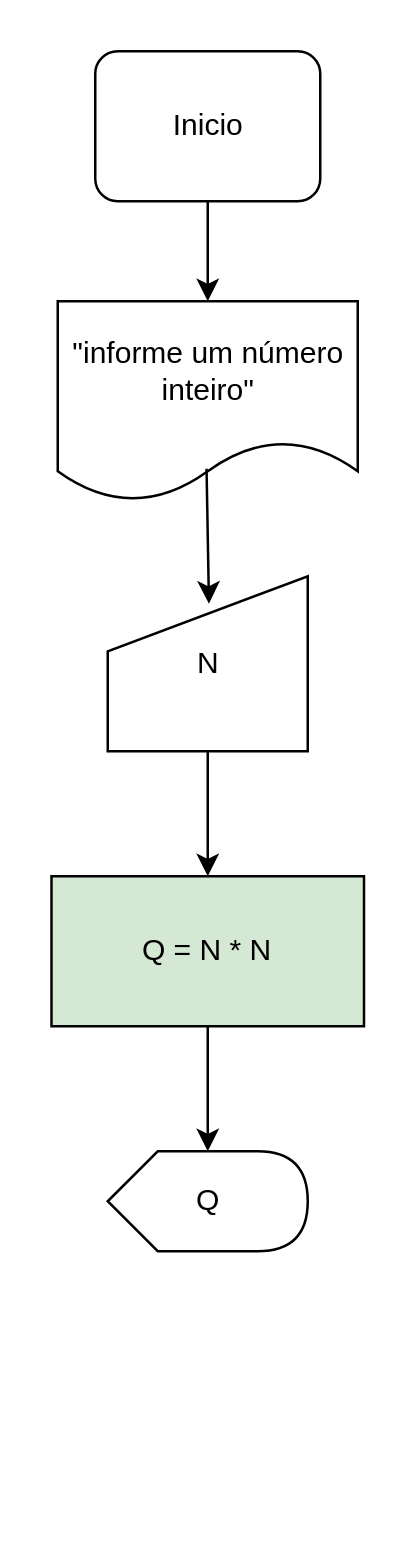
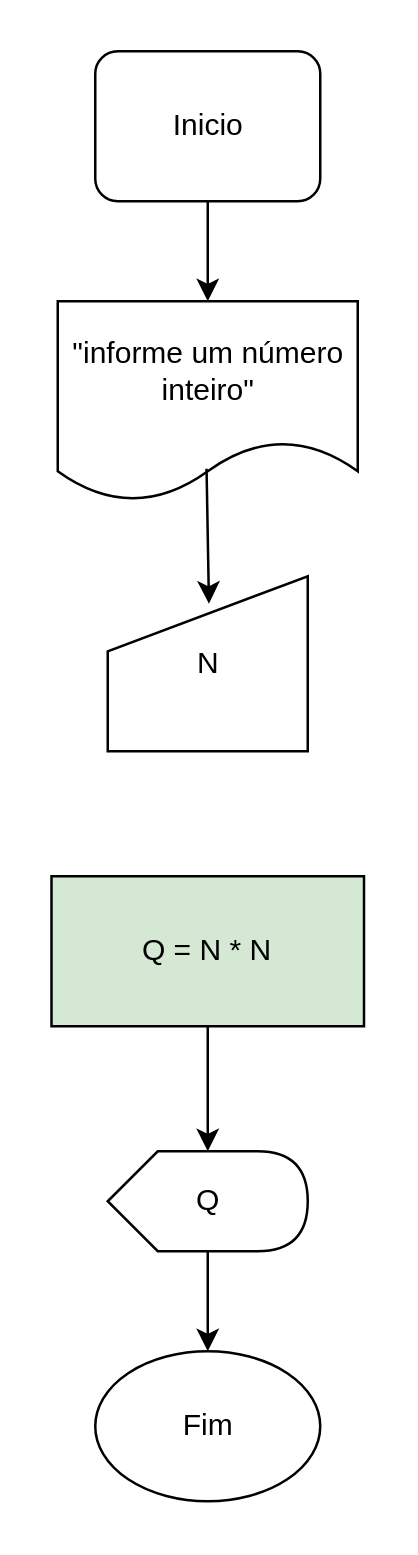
edge "N" -> "Q = N * N": removed
edge "Q" -> "Fim": added
node "Fim": added
